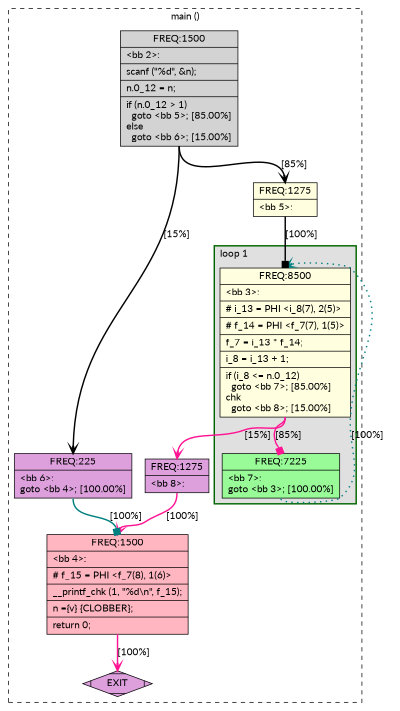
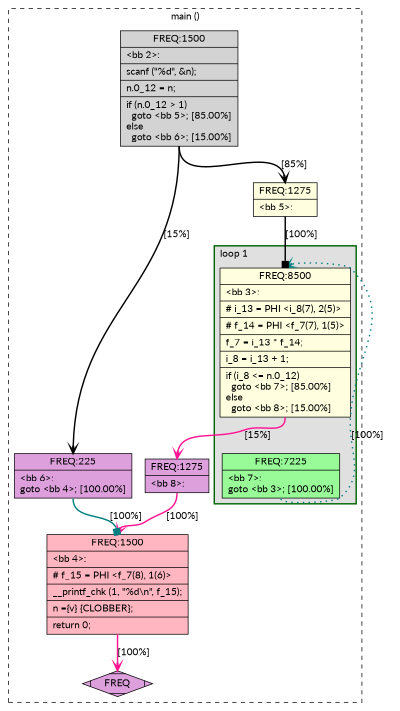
node "FREQ:8500": text "chk" -> "else"
edge "FREQ:8500" -> "FREQ:7225": removed, label "[85%]"
node "EXIT": label "EXIT" -> "FREQ"
